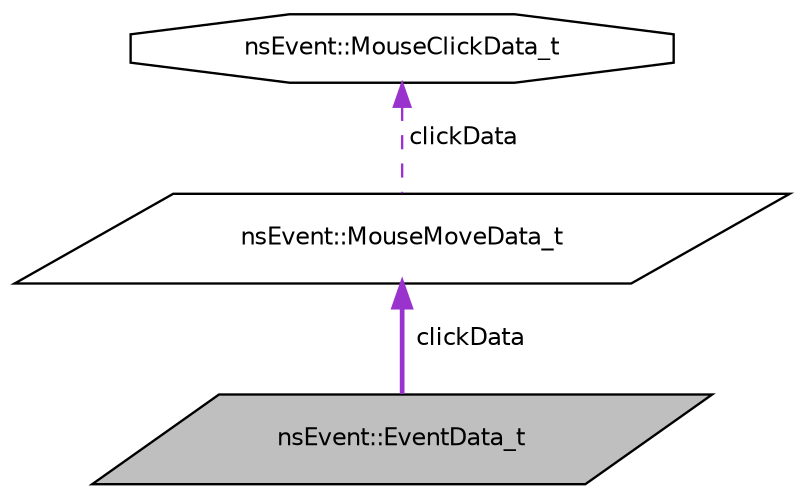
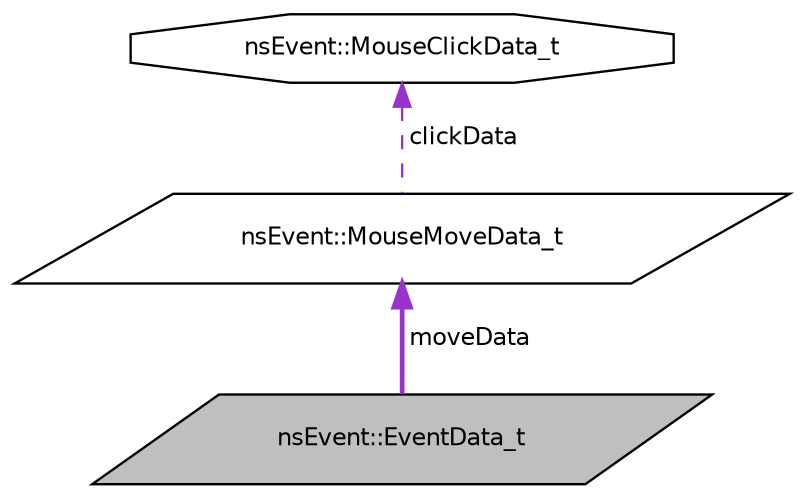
edge "nsEvent::EventData_t" -> "nsEvent::MouseMoveData_t": label " clickData" -> " moveData"
